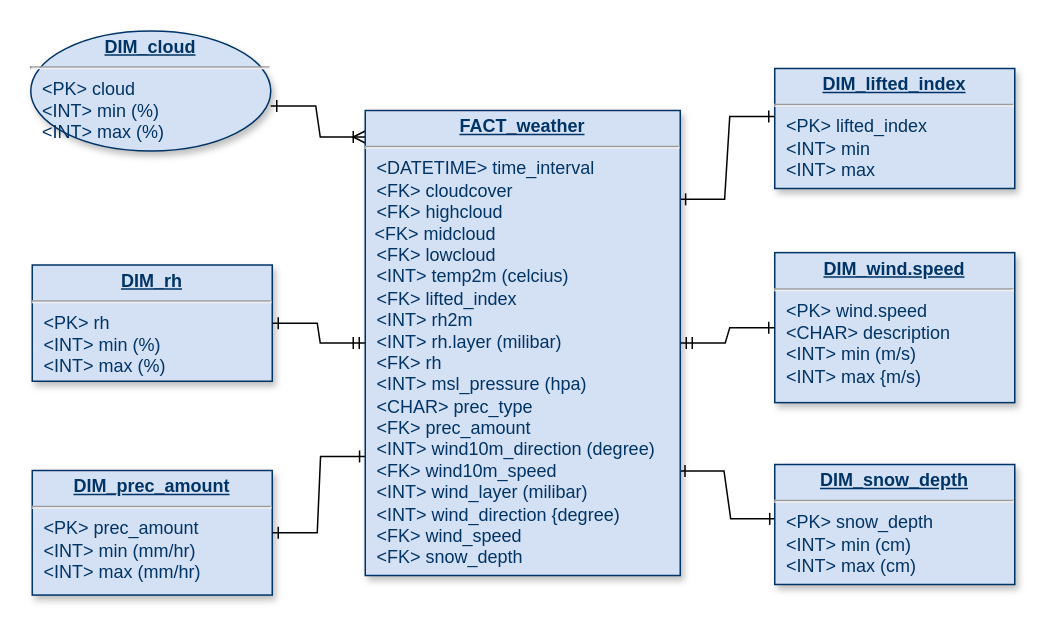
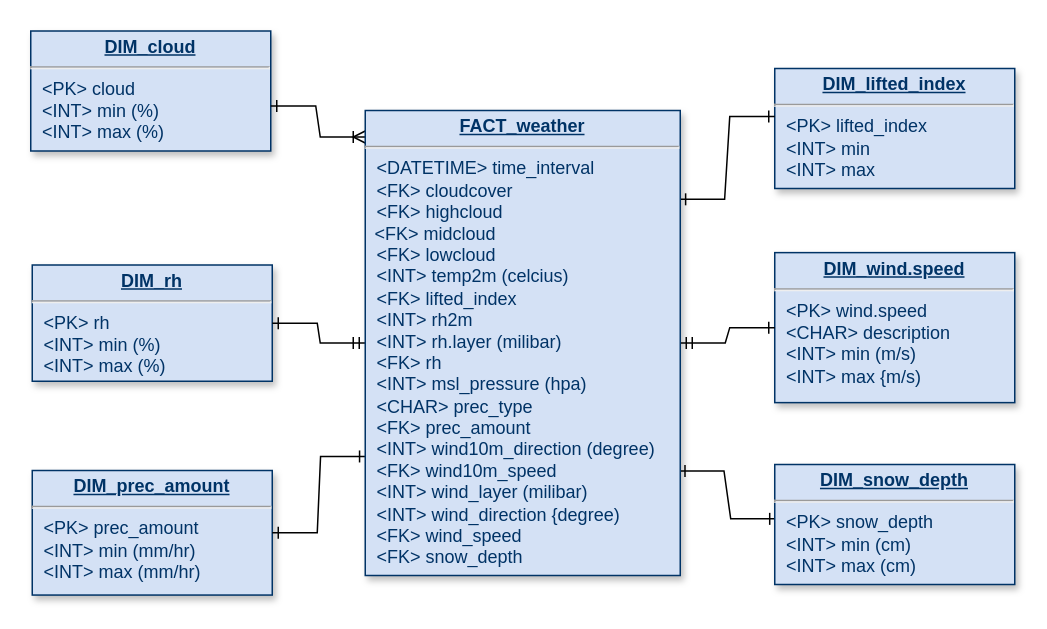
node "DIM_cloud <PK> cloud <INT> min (%) <INT> max (%)": shape ellipse -> rectangle
